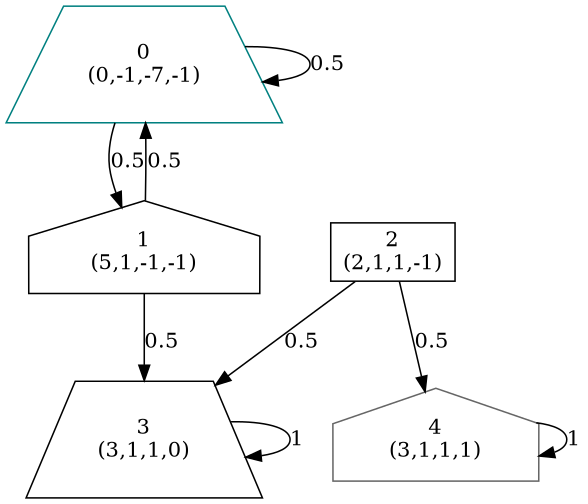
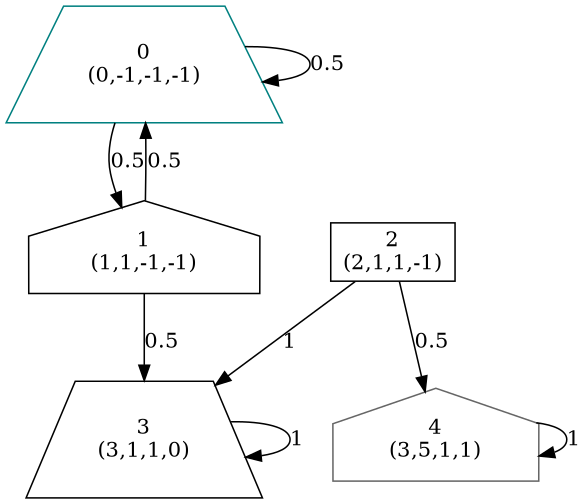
node "0 (0,-1,-7,-1)": label "0 (0,-1,-7,-1)" -> "0 (0,-1,-1,-1)"
node "1 (5,1,-1,-1)": label "1 (5,1,-1,-1)" -> "1 (1,1,-1,-1)"
edge "2 (2,1,1,-1)" -> "3 (3,1,1,0)": label "0.5" -> "1"
node "4 (3,1,1,1)": label "4 (3,1,1,1)" -> "4 (3,5,1,1)"
